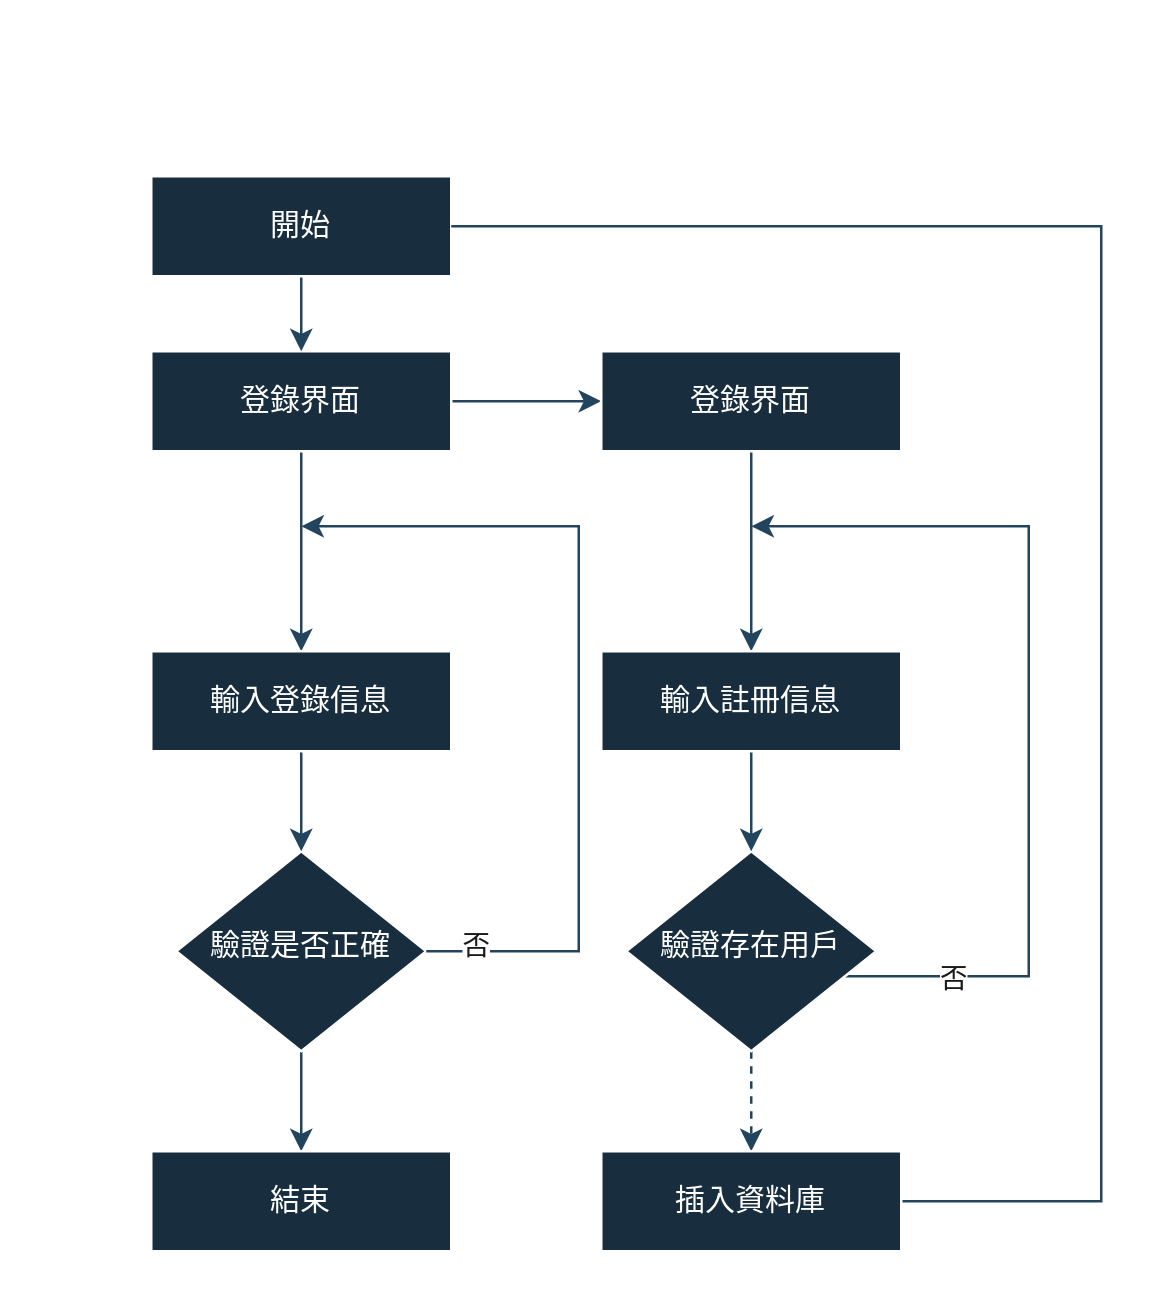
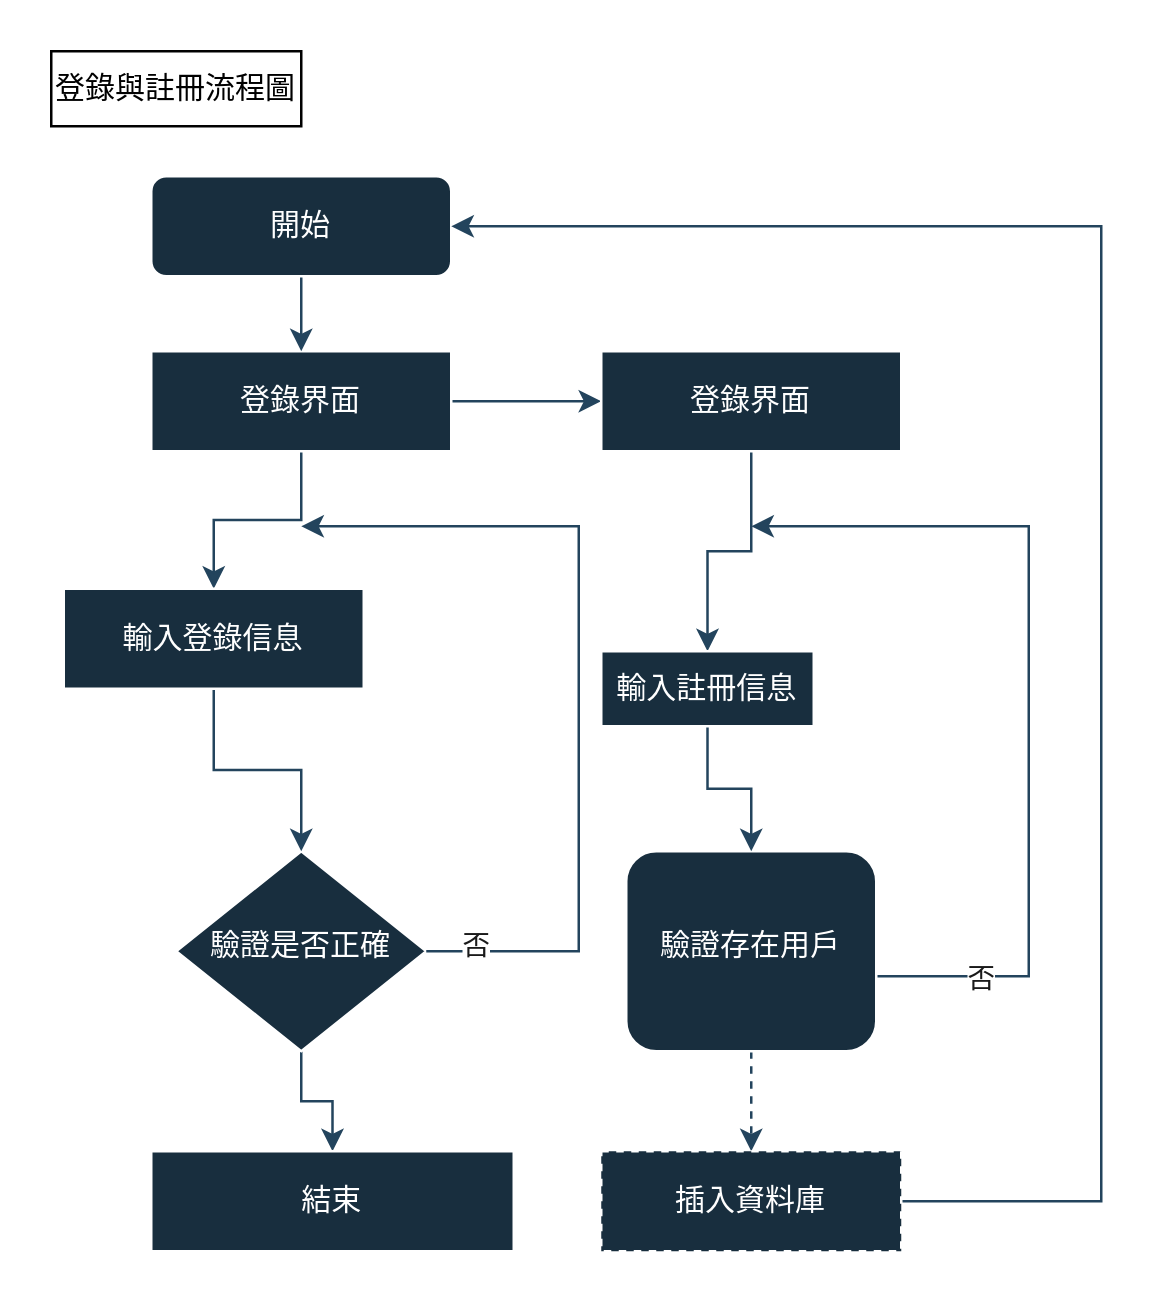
node "登錄與註冊流程圖": added
node "開始": shape rectangle -> rounded rectangle
edge "開始" -- "插入資料庫": arrowhead none -> classic
node "輸入登錄信息": moved (301, 701) -> (214, 639)
node "輸入註冊信息": size 300x100 -> 213x75
node "驗證存在用戶": shape diamond -> rounded rectangle
node "結束": size 300x100 -> 363x100
node "插入資料庫": style solid -> dashed
